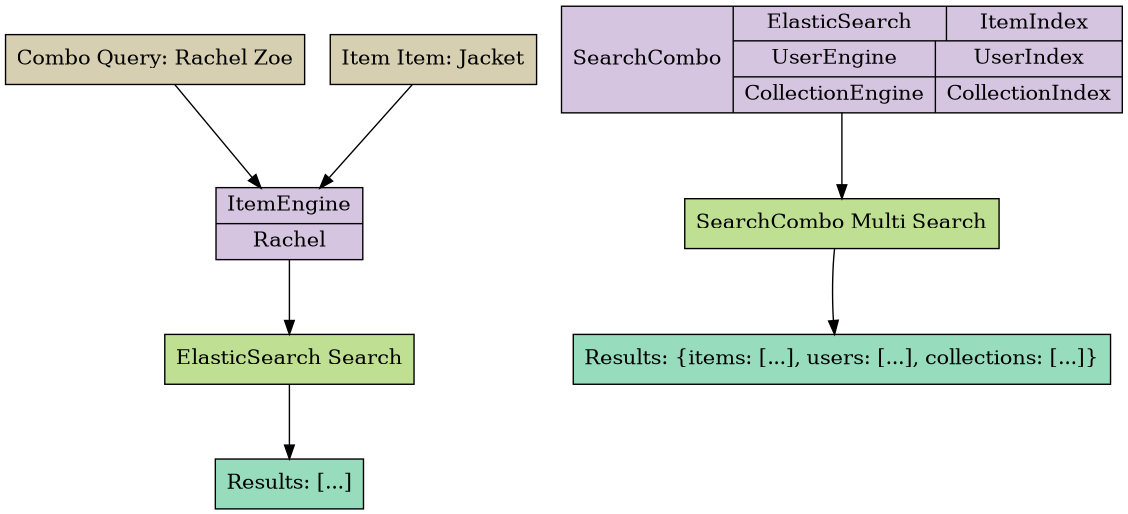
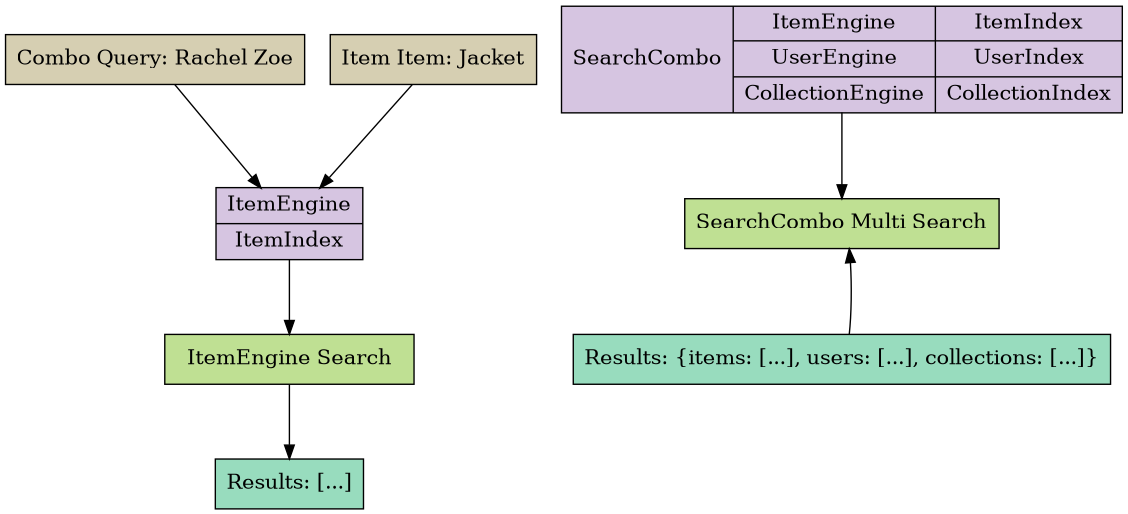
node "SearchCombo": text "ElasticSearch" -> "ItemEngine"
node "ItemEngine": text "Rachel" -> "ItemIndex"
edge "SearchCombo Multi Search" -> "Results: {items: [...], users: [...], collections: [...]}": reversed
node "ElasticSearch Search": label "ElasticSearch Search" -> "ItemEngine Search"
